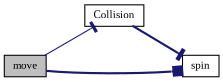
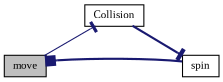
edge "move" -> "spin": reversed
